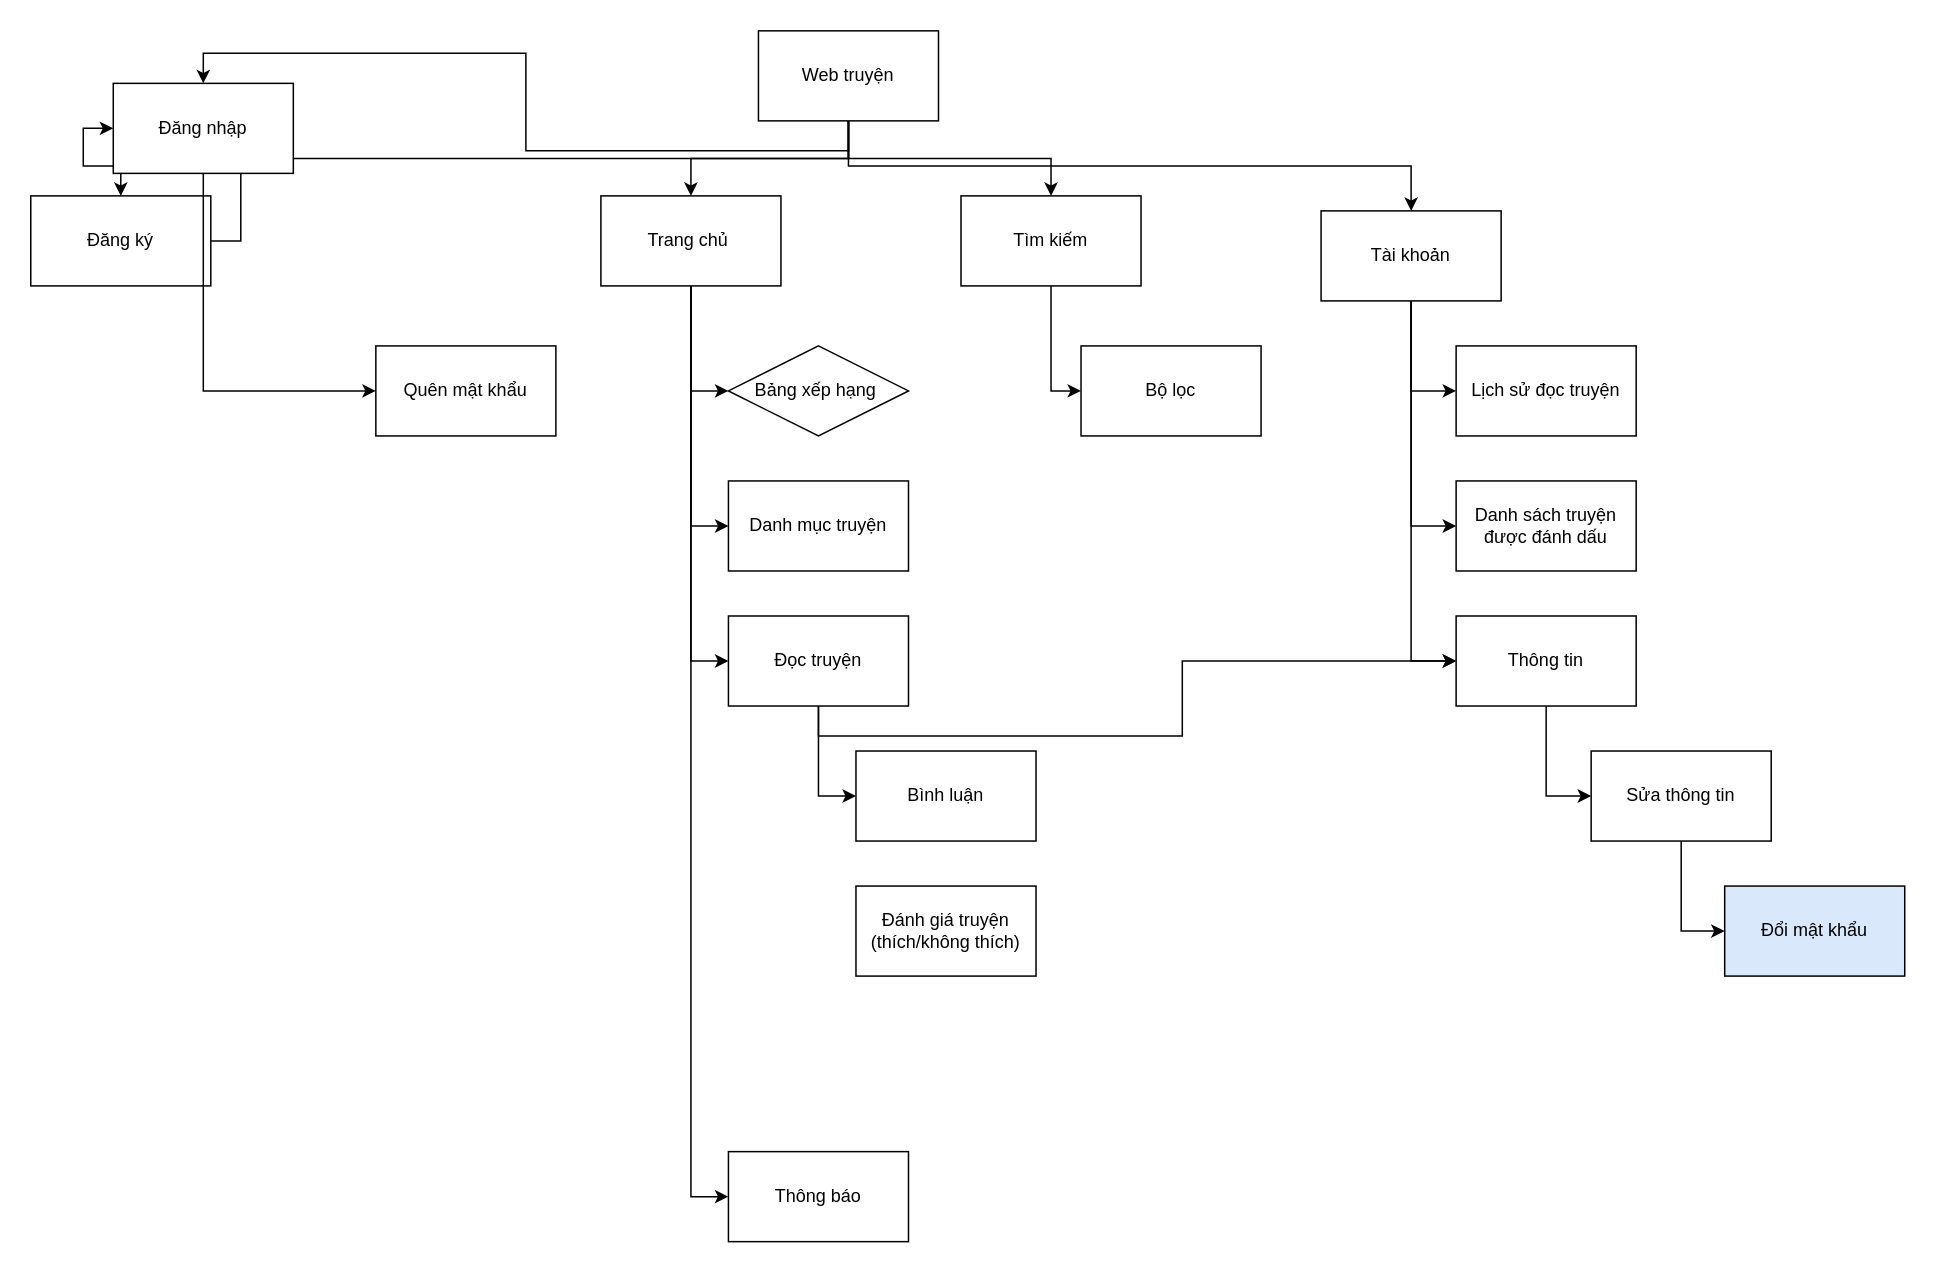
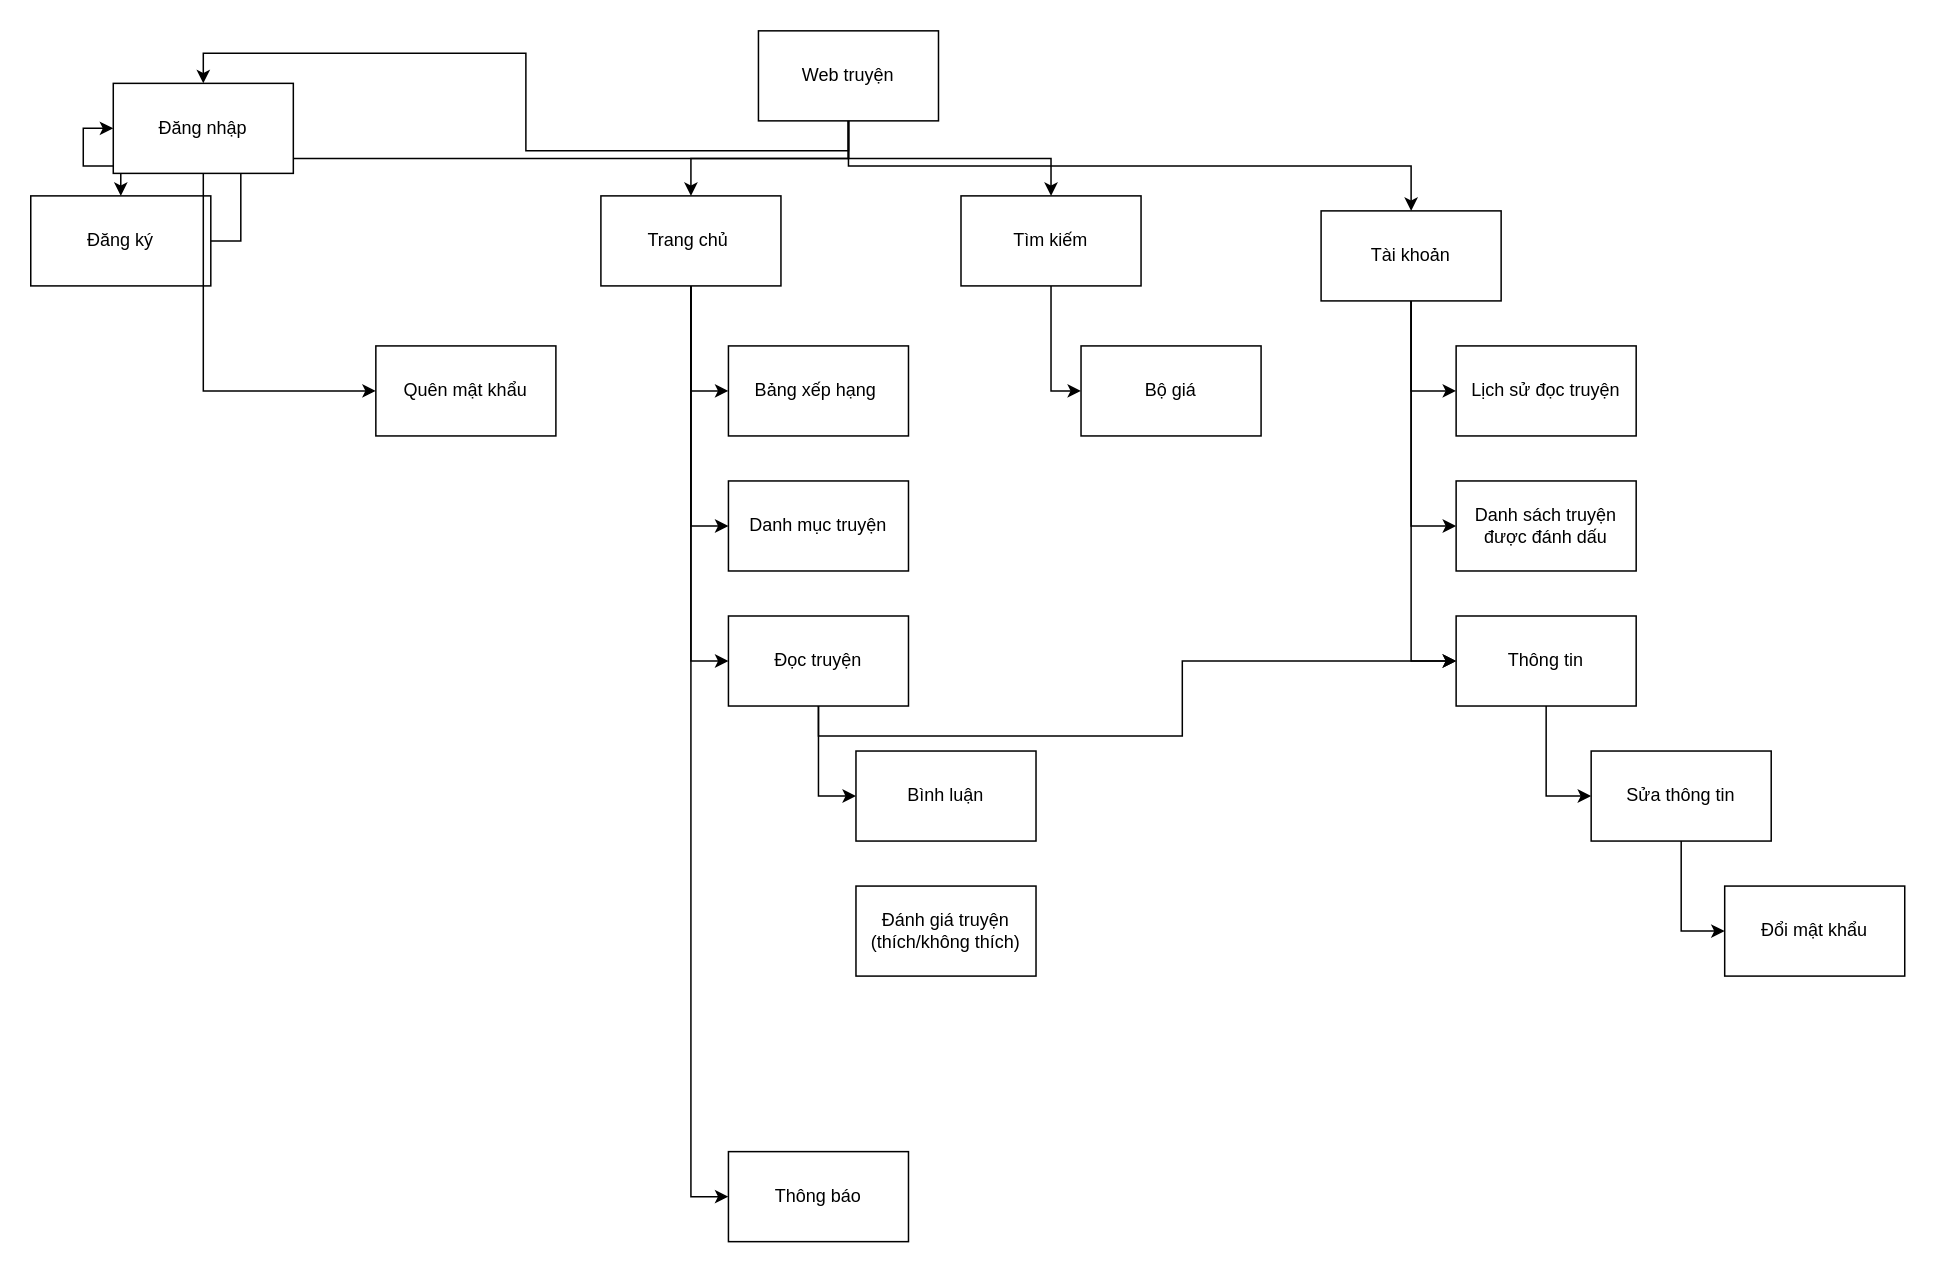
node "Bảng xếp hạng": shape diamond -> rectangle
node "Bộ lọc": label "Bộ lọc" -> "Bộ giá"
node "Đổi mật khẩu": fillcolor #dae8fc -> #ffffff
